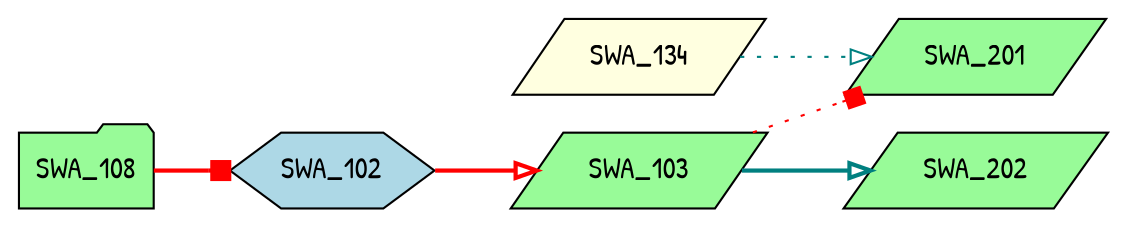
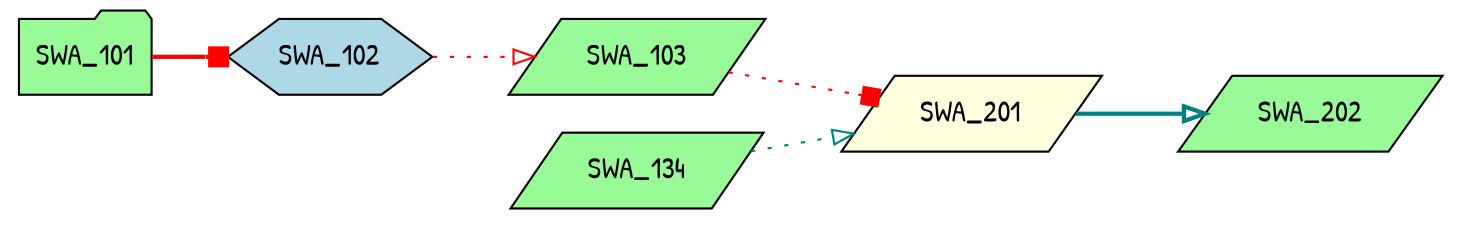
node "SWA_134": fillcolor lightyellow -> palegreen
node "SWA_201": fillcolor palegreen -> lightyellow
node "SWA_108": label "SWA_108" -> "SWA_101"
edge "SWA_102" -> "SWA_103": style bold -> dotted
edge "SWA_103" -> "SWA_202": now "SWA_201" -> "SWA_202"
